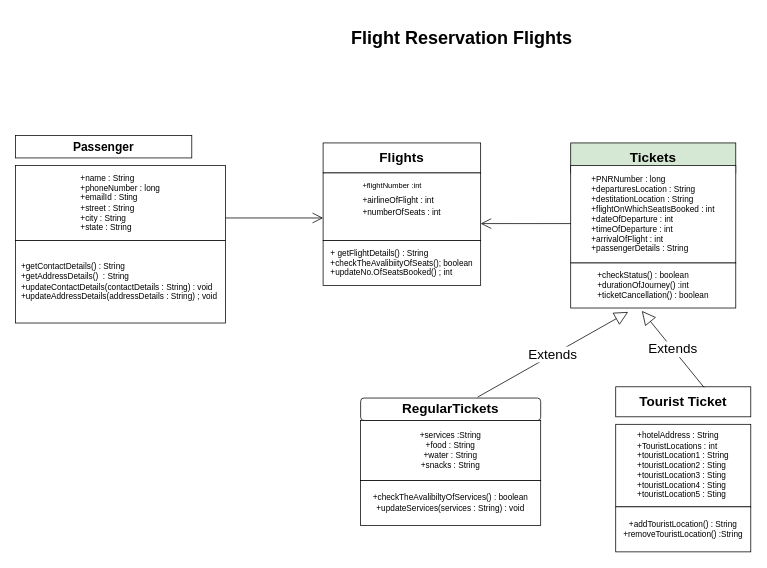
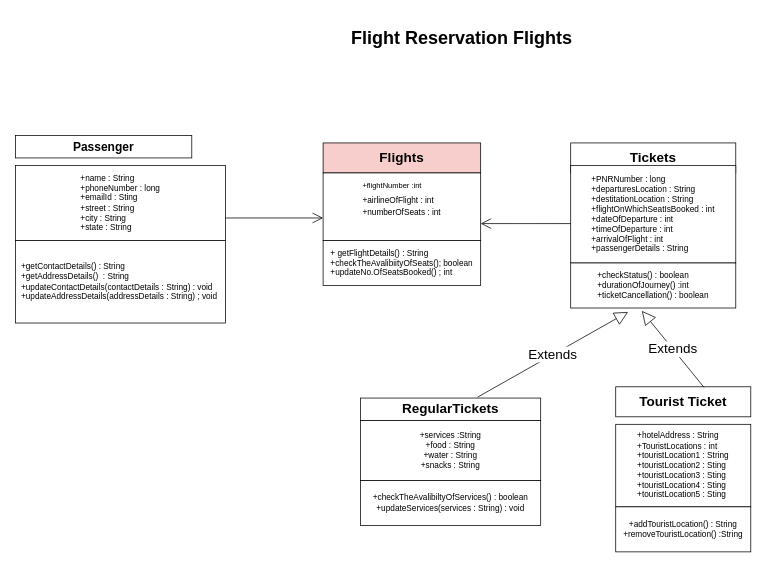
node "Flights": fillcolor #ffffff -> #f8cecc
node "Tickets": fillcolor #d5e8d4 -> #ffffff
node "RegularTickets": shape rounded rectangle -> rectangle
